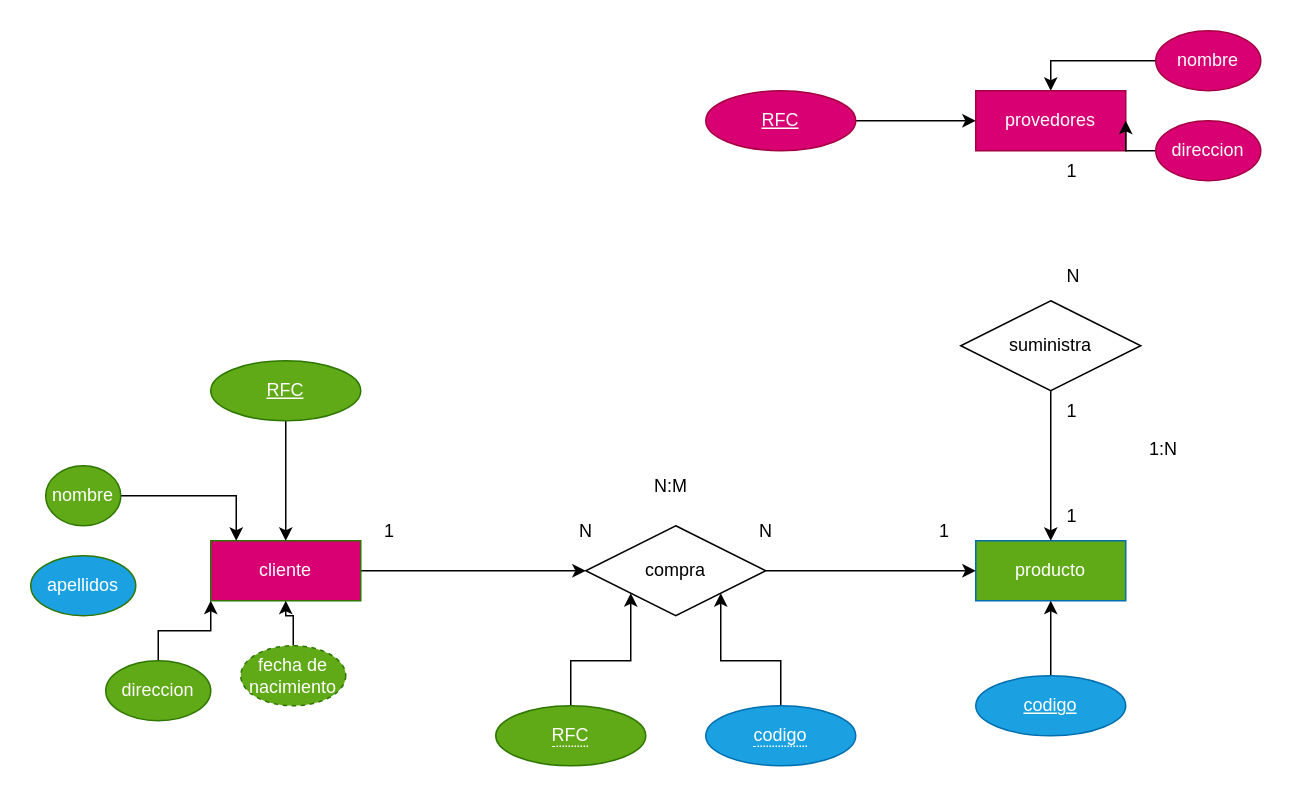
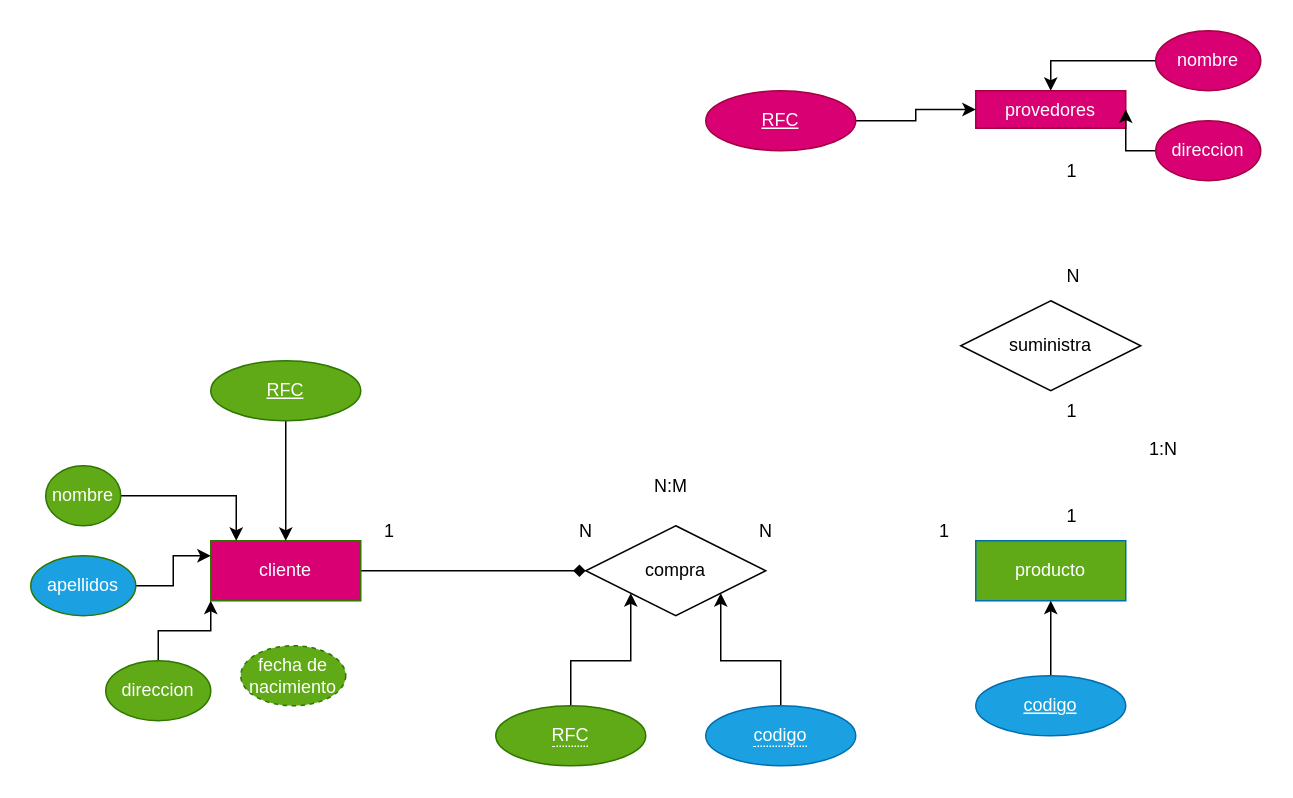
node "provedores": size 150x60 -> 150x38
edge "suministra" -> "producto": removed
edge "cliente" -> "compra": arrowhead classic -> diamond
edge "compra" -> "producto": removed
edge "apellidos" -> "cliente": added
edge "fecha de nacimiento" -> "cliente": removed
